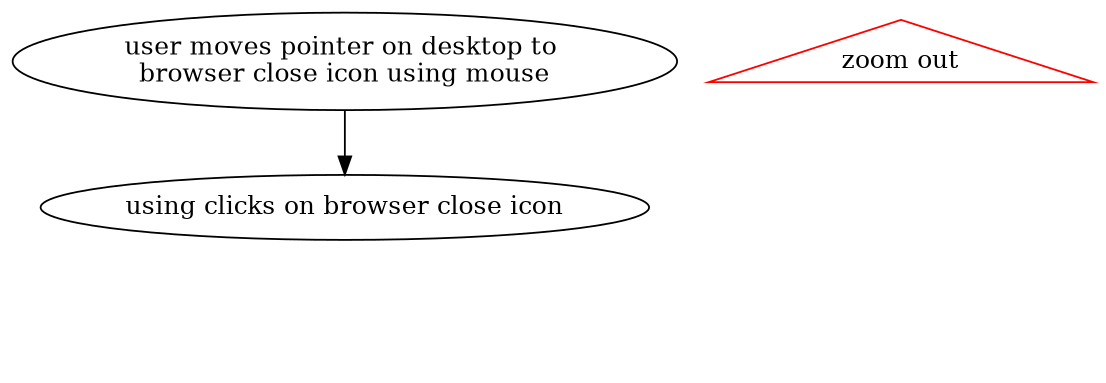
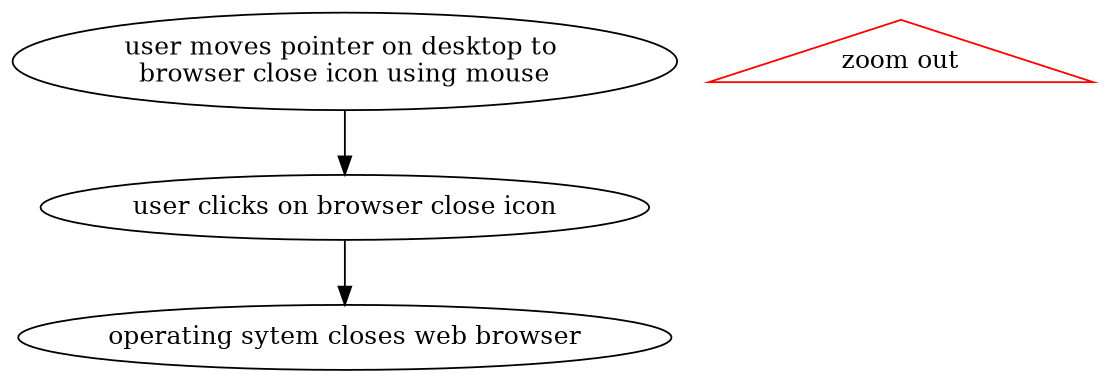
node "using clicks on browser close icon": label "using clicks on browser close icon" -> "user clicks on browser close icon"
node "operating sytem closes web browser": added
